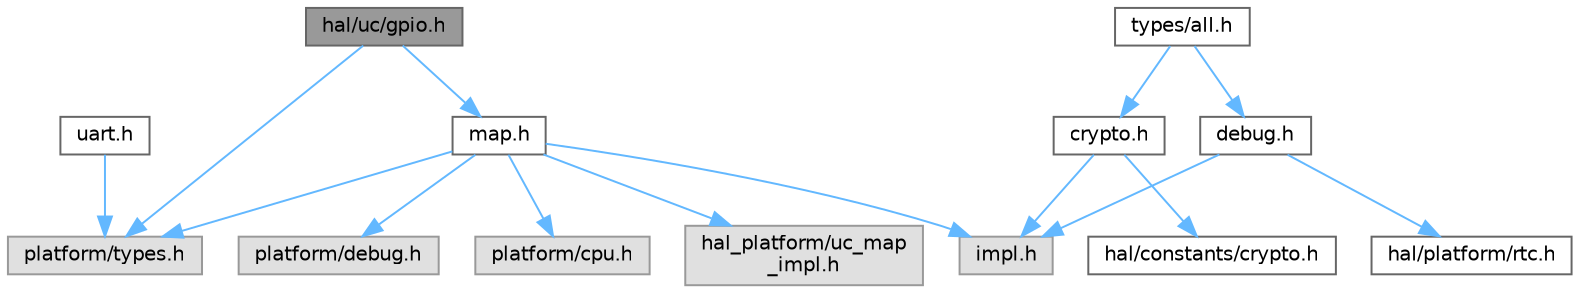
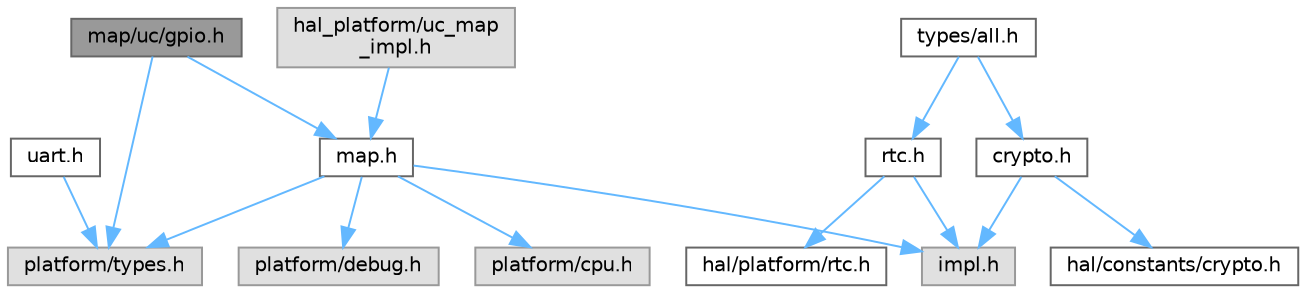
node "hal/uc/gpio.h": label "hal/uc/gpio.h" -> "map/uc/gpio.h"
node "debug.h": label "debug.h" -> "rtc.h"
edge "map.h" -> "hal_platform/uc_map _impl.h": reversed
